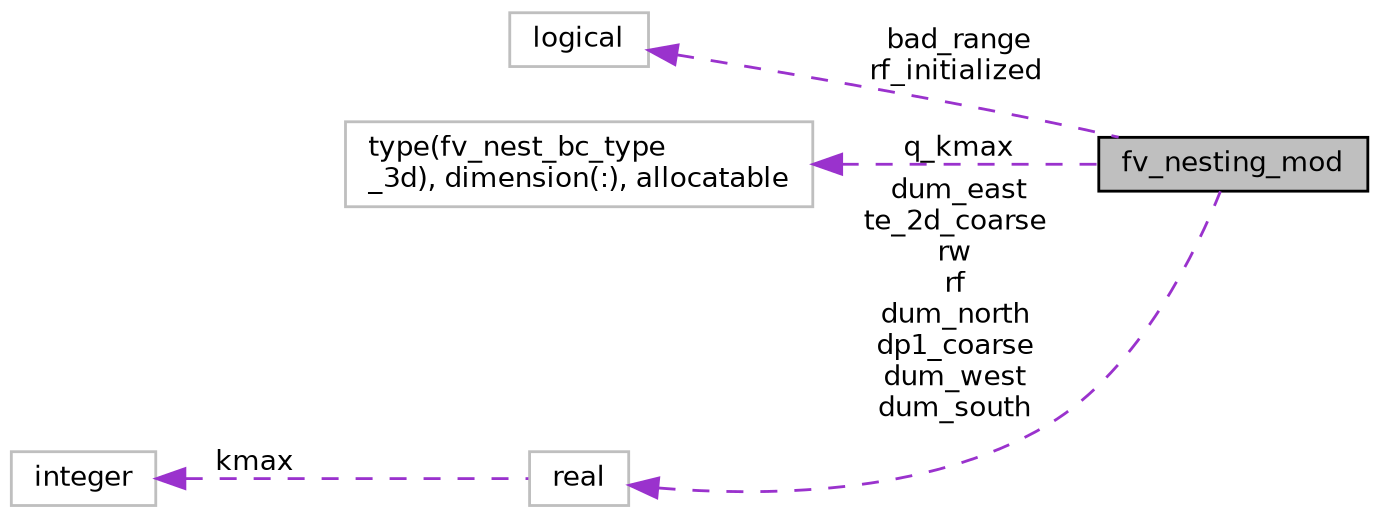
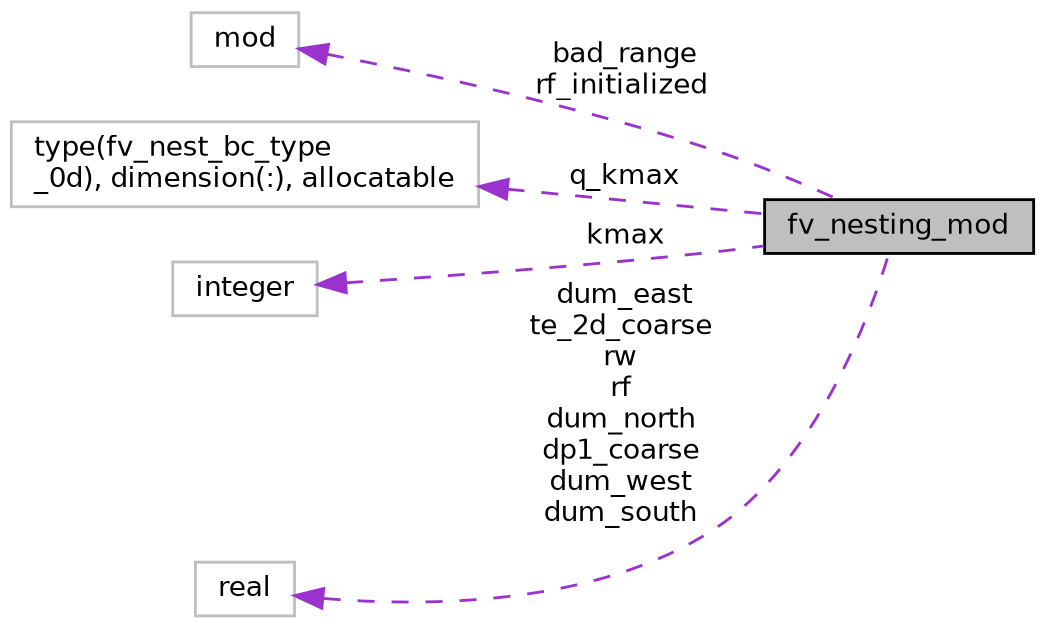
node "logical": label "logical" -> "mod"
node "type(fv_nest_bc_type _3d), dimension(:), allocatable": label "type(fv_nest_bc_type _3d), dimension(:), allocatable" -> "type(fv_nest_bc_type _0d), dimension(:), allocatable"
edge "real" -> "integer": now "fv_nesting_mod" -> "integer"
